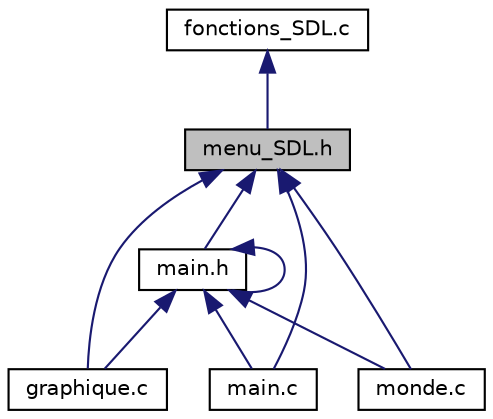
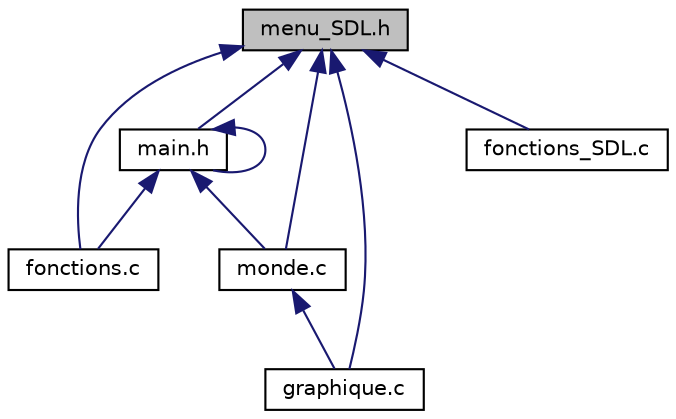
edge "menu_SDL.h" -> "fonctions_SDL.c": reversed
edge "graphique.c" -> "main.h": now "graphique.c" -> "monde.c"
node "main.c": label "main.c" -> "fonctions.c"
